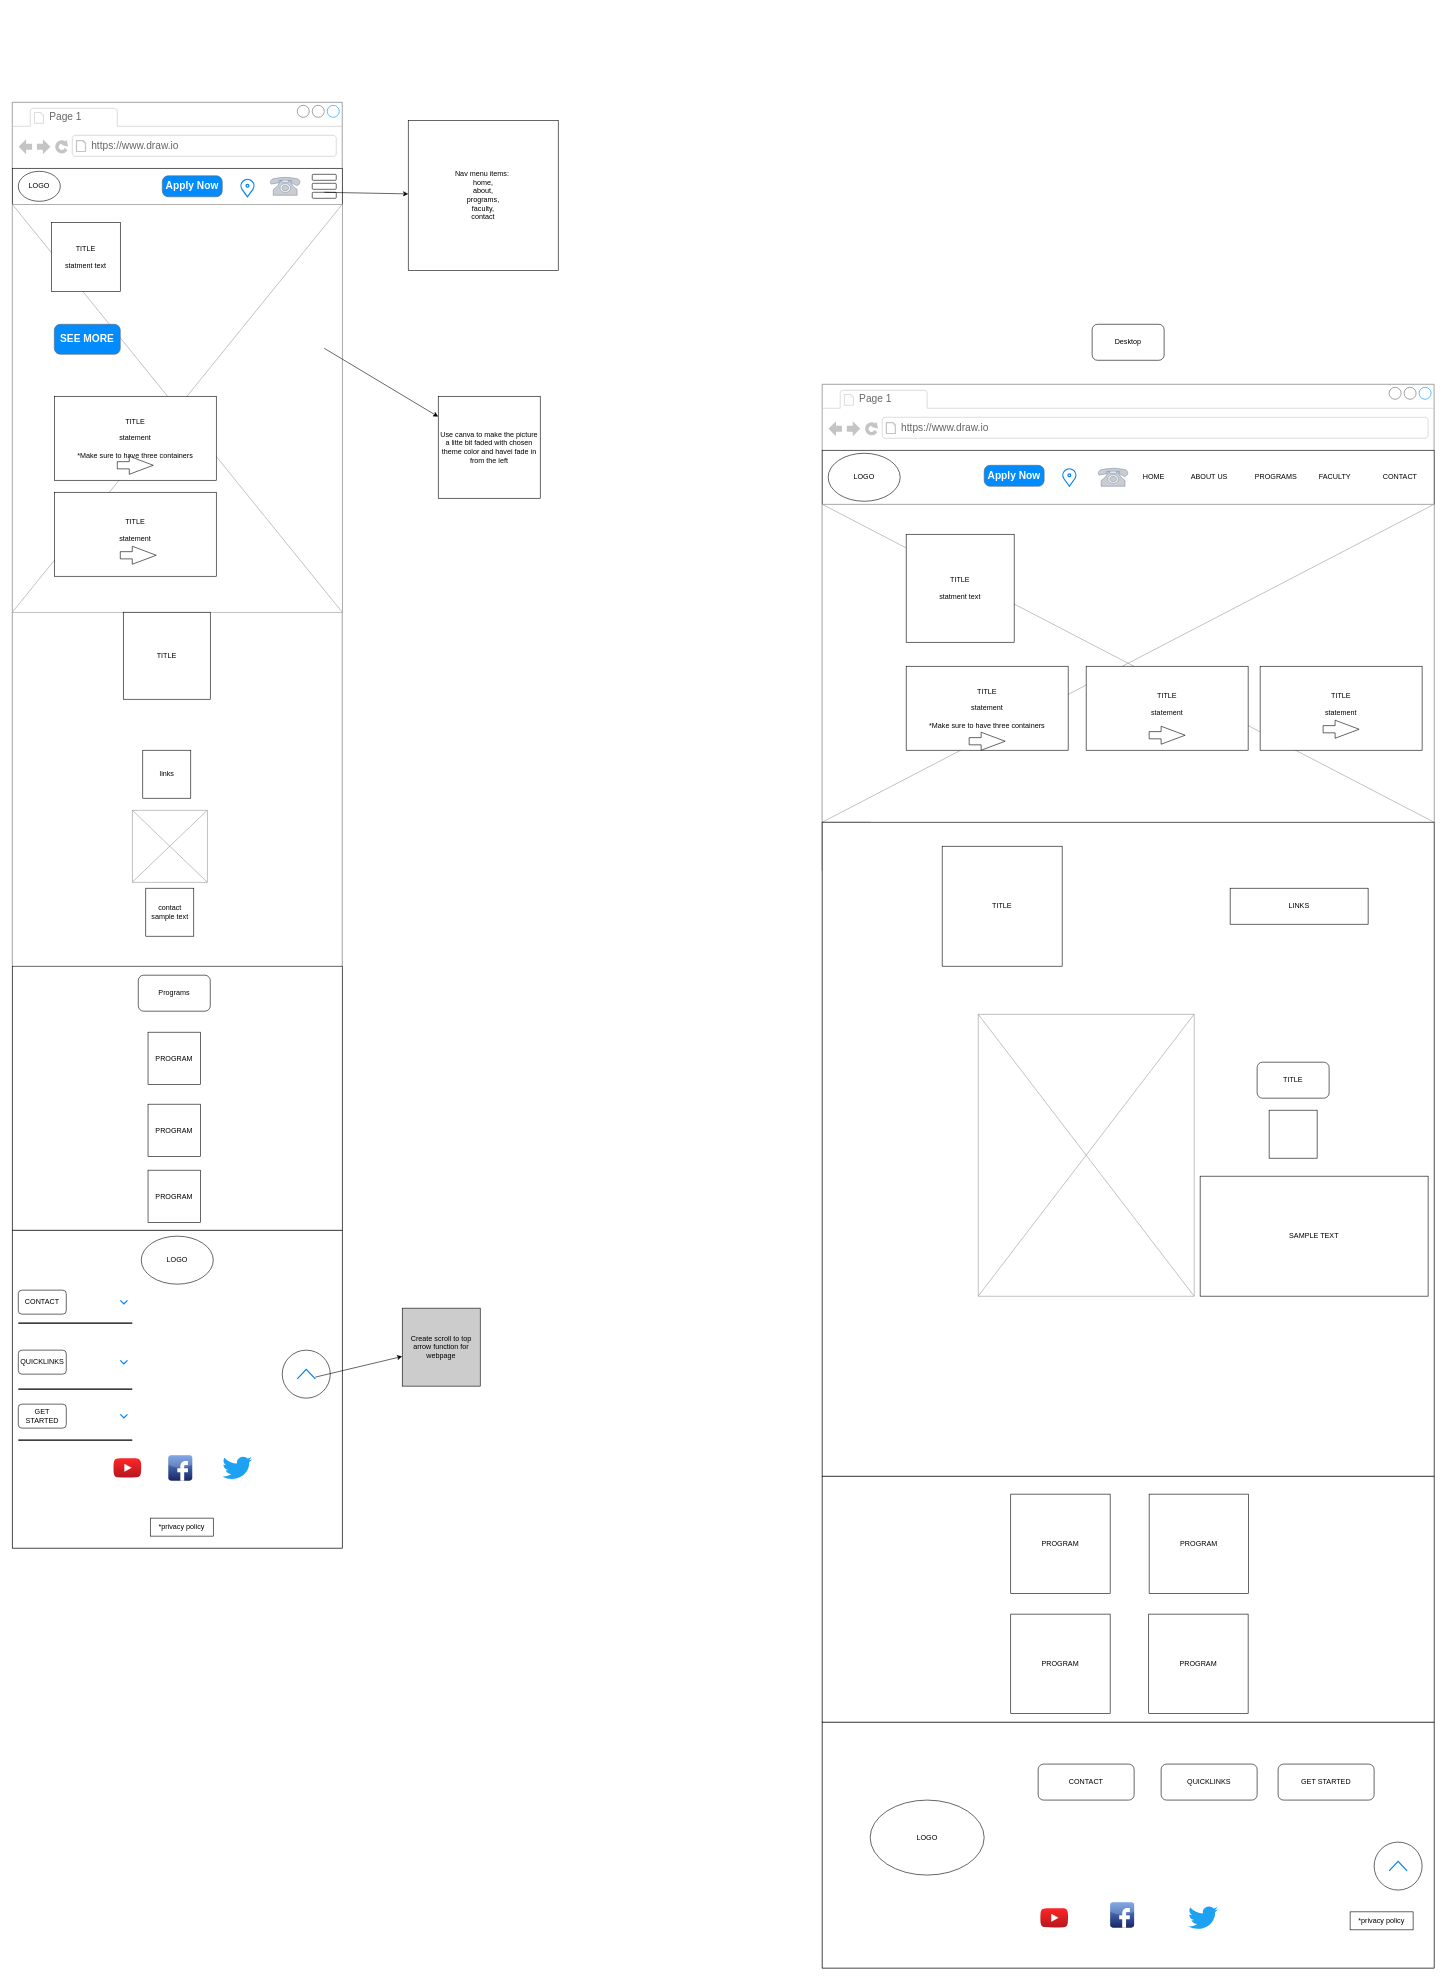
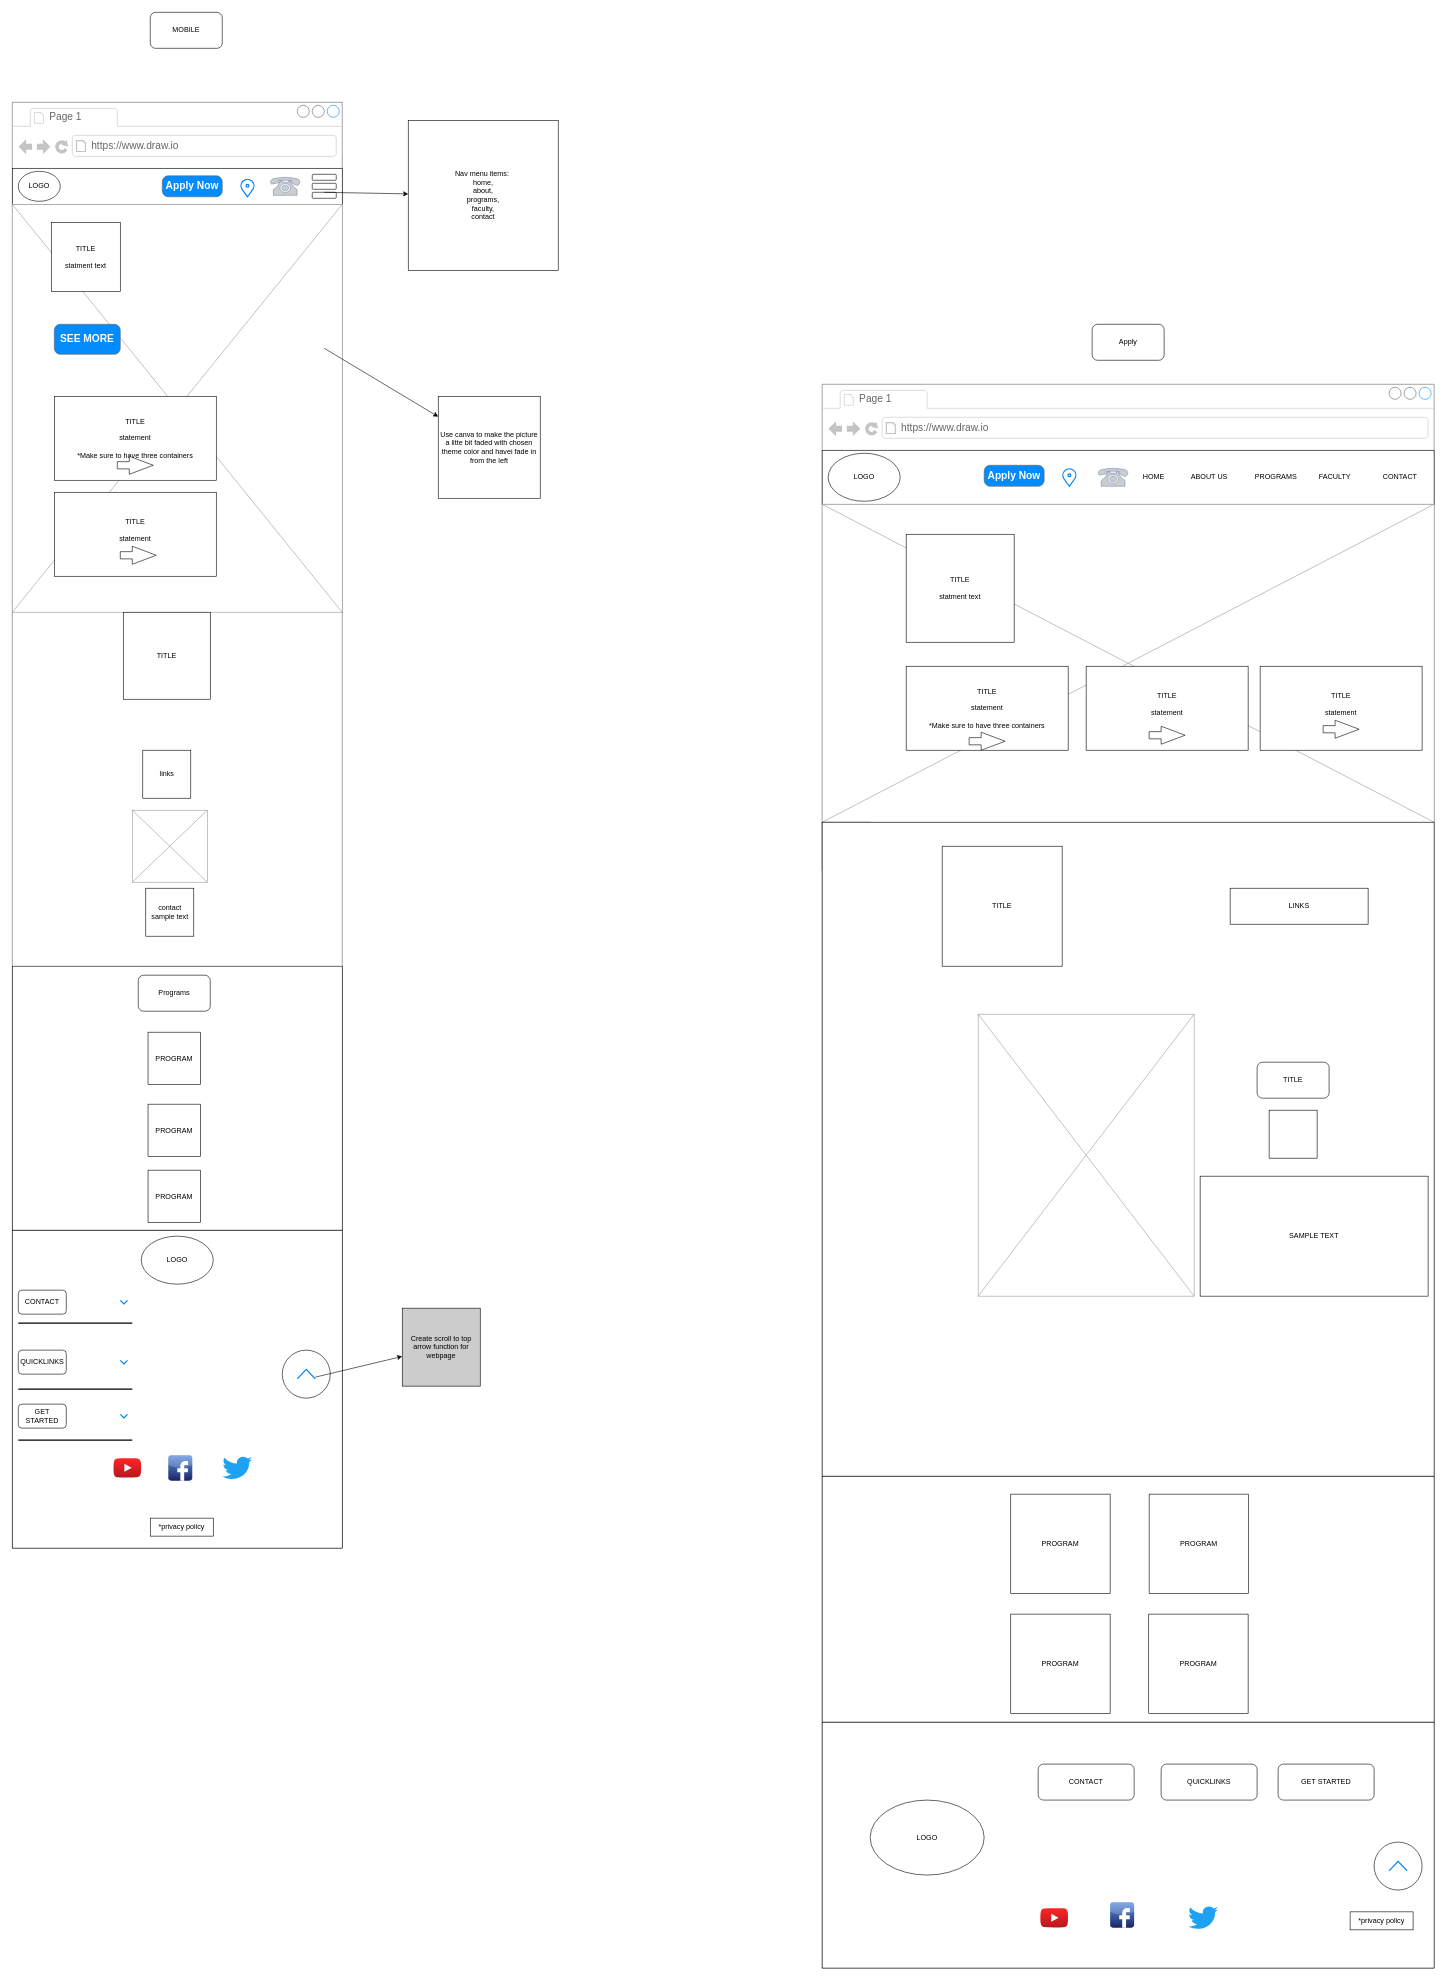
node "MOBILE": added
node "Desktop": label "Desktop" -> "Apply"
